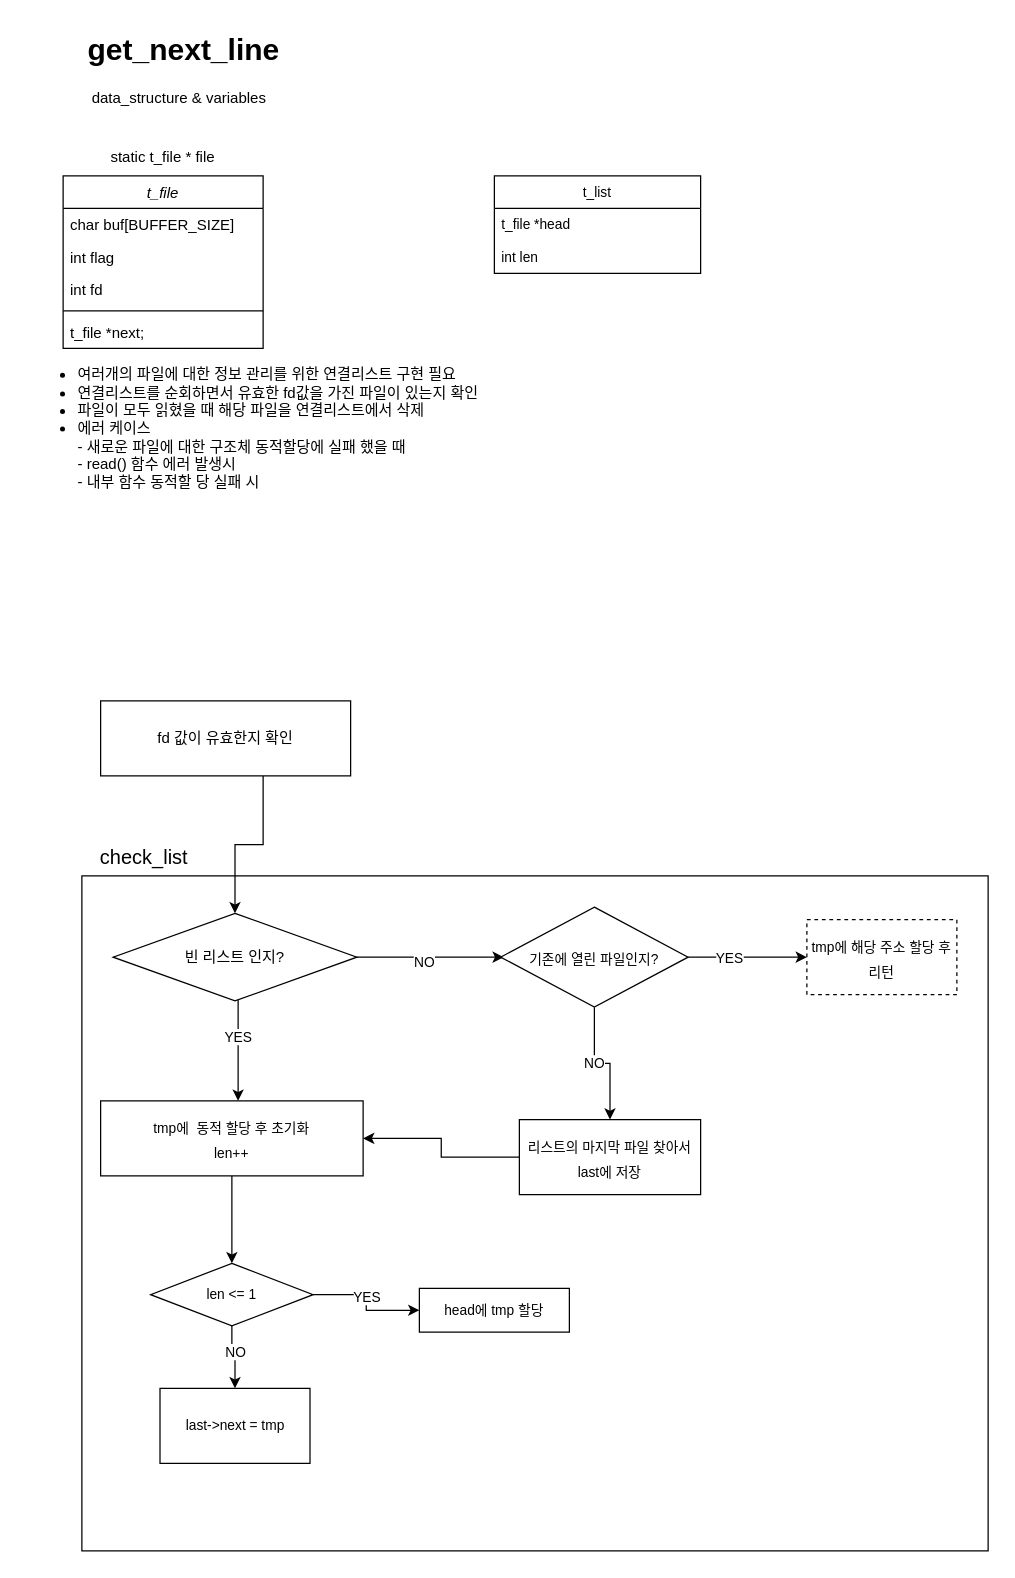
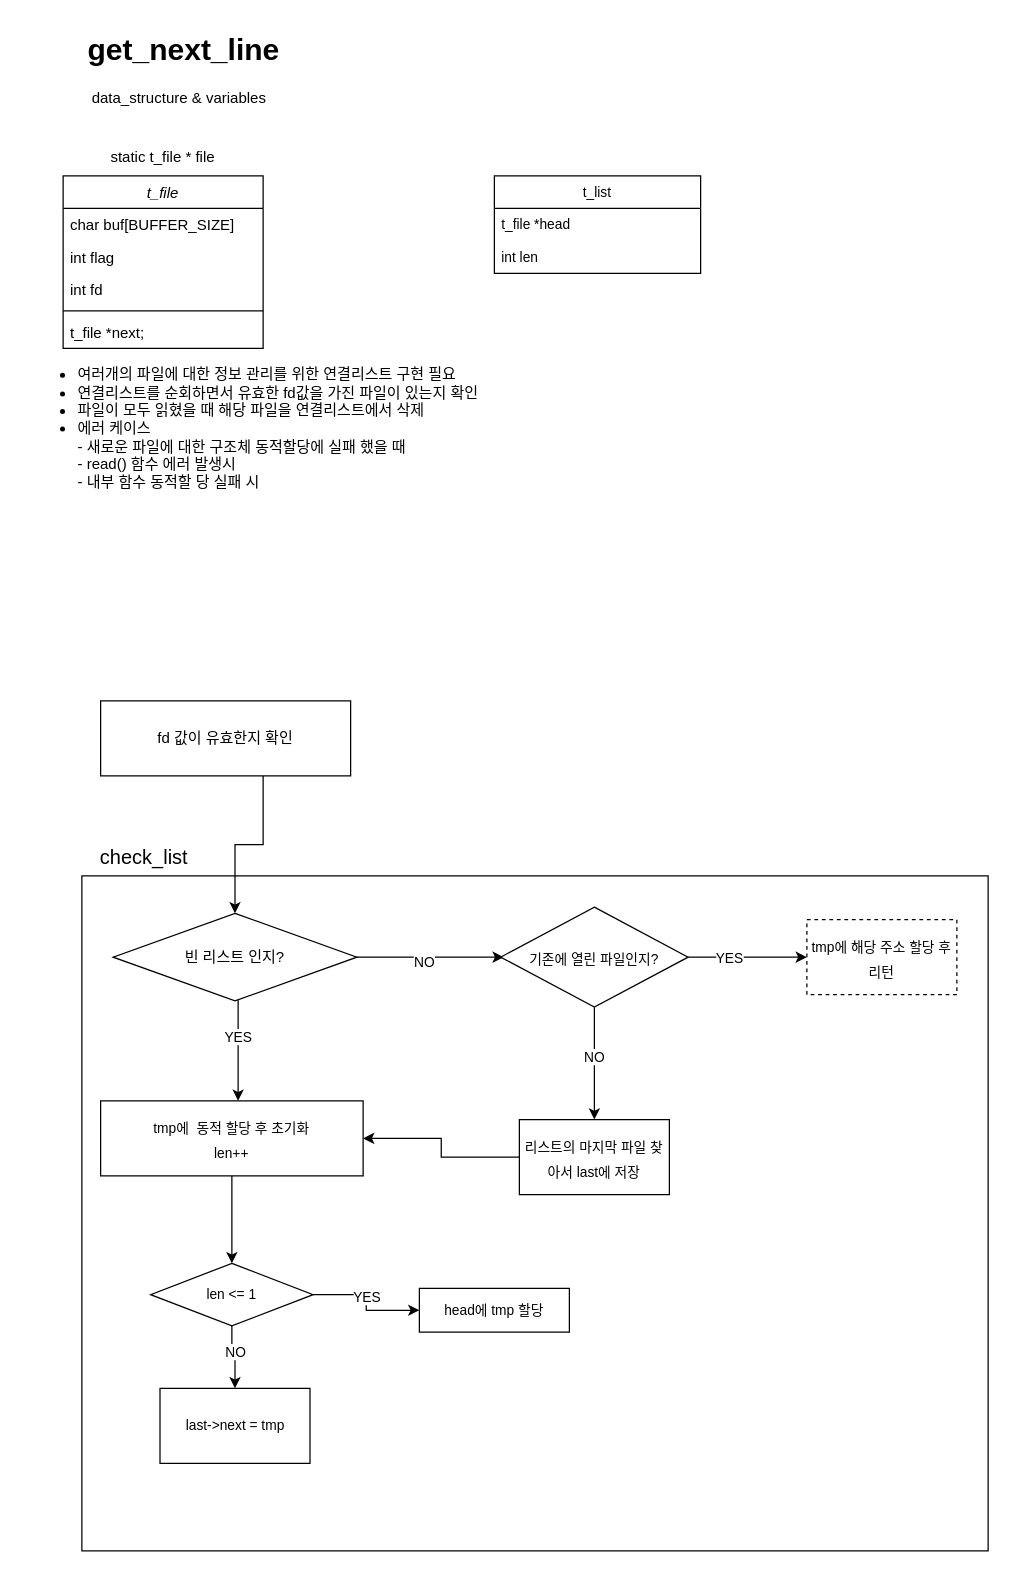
node "리스트의 마지막 파일 찾아서 last에 저장": size 181x75 -> 150x75
